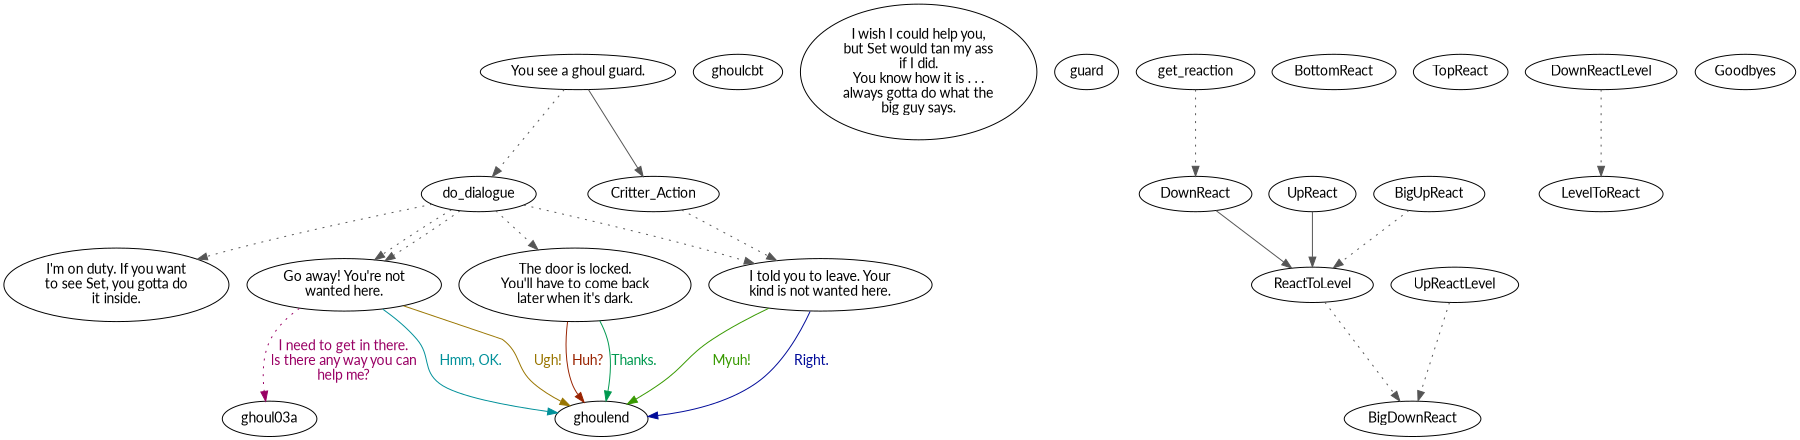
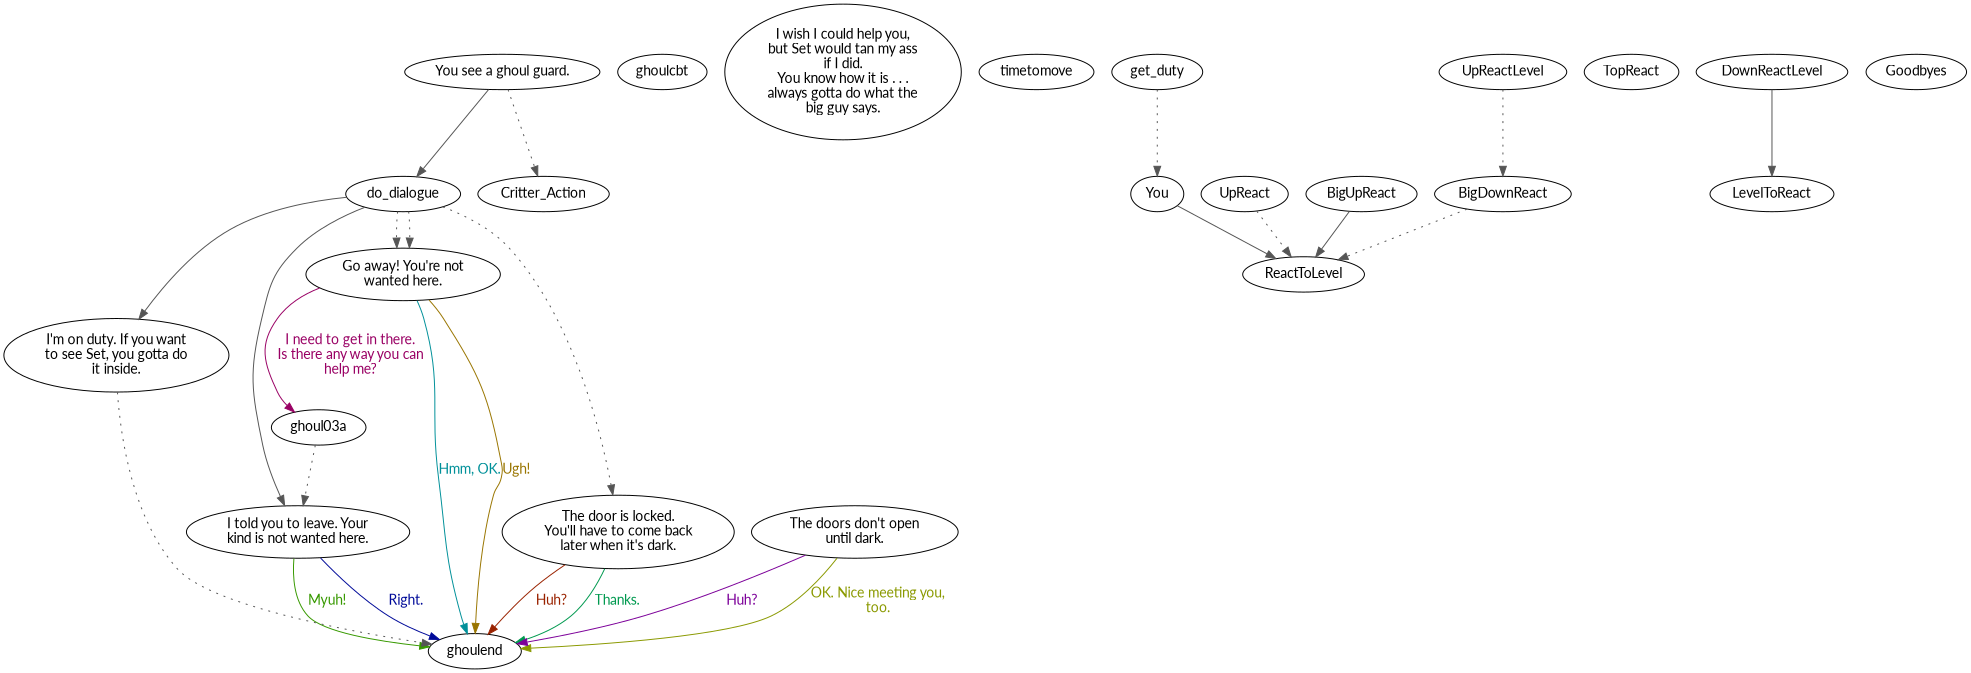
node "guard": label "guard" -> "timetomove"
node "get_reaction": label "get_reaction" -> "get_duty"
node "BottomReact": removed
edge "DownReactLevel" -> "LevelToReact": style dotted -> solid
edge "You see a ghoul guard." -> "do_dialogue": style dotted -> solid
edge "You see a ghoul guard." -> "Critter_Action": style solid -> dotted
node "DownReact": label "DownReact" -> "You"
edge "do_dialogue" -> "I'm on duty. If you want to see Set, you gotta do it inside.": style dotted -> solid
edge "do_dialogue" -> "I told you to leave. Your kind is not wanted here.": style dotted -> solid
edge "Critter_Action" -> "I told you to leave. Your kind is not wanted here.": now "ghoul03a" -> "I told you to leave. Your kind is not wanted here."
edge "UpReact" -> "ReactToLevel": style solid -> dotted
edge "BigUpReact" -> "ReactToLevel": style dotted -> solid
edge "Go away! You're not wanted here." -> "ghoul03a": style dotted -> solid
edge "ReactToLevel" -> "BigDownReact": reversed
node "The doors don't open until dark.": added
edge "I'm on duty. If you want to see Set, you gotta do it inside." -> "ghoulend": added
